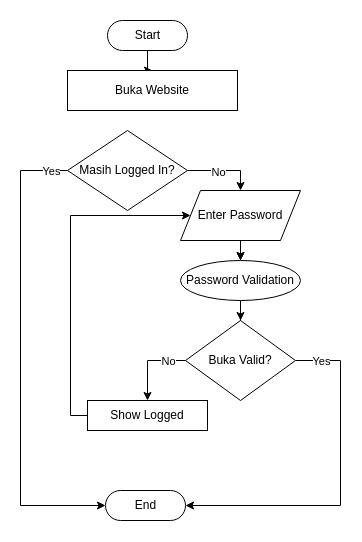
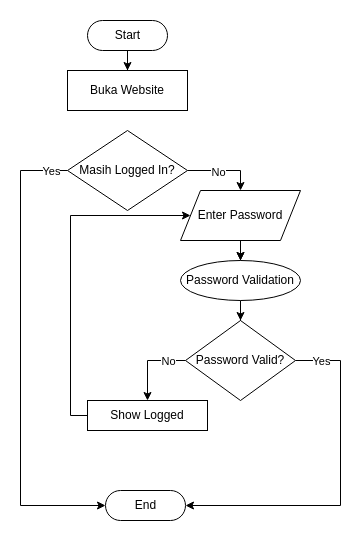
node "Start": moved (148, 36) -> (128, 36)
node "Buka Website": size 170x40 -> 120x40
node "Buka Valid?": label "Buka Valid?" -> "Password Valid?"
